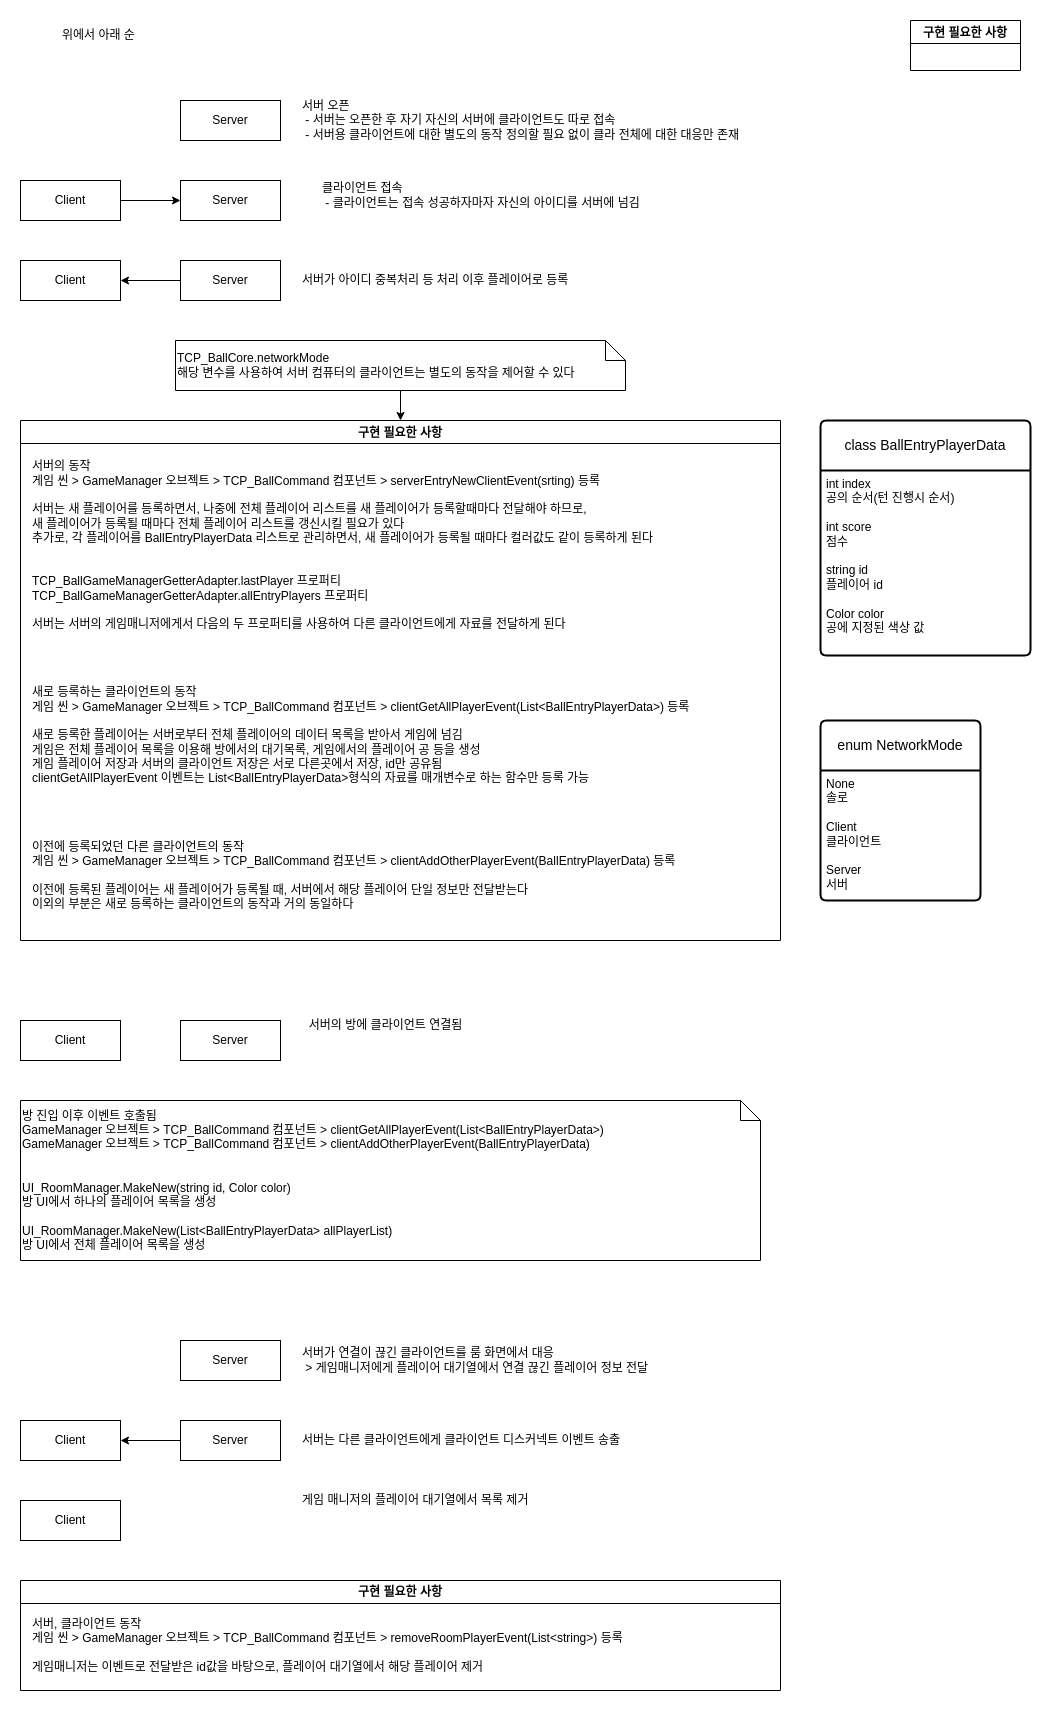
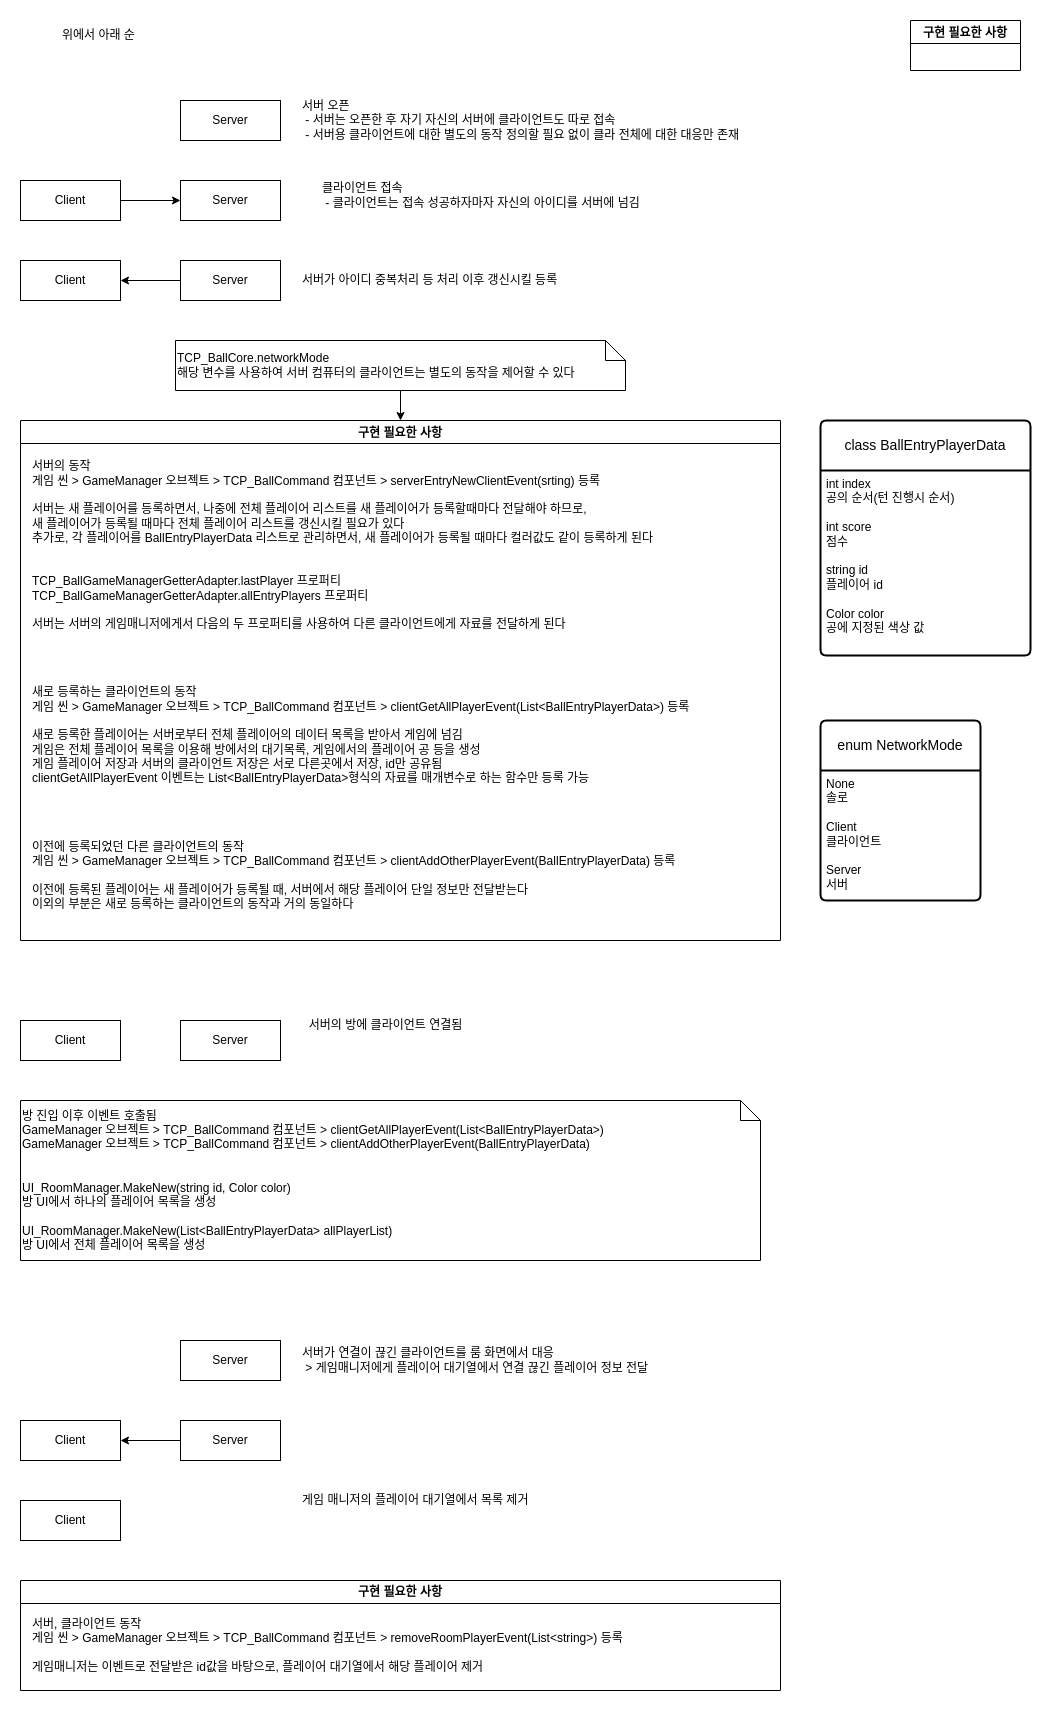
node "서버가 아이디 중복처리 등 처리 이후 플레이어로 등록": label "서버가 아이디 중복처리 등 처리 이후 플레이어로 등록" -> "서버가 아이디 중복처리 등 처리 이후 갱신시킬 등록"
node "서버는 다른 클라이언트에게 클라이언트 디스커넥트 이벤트 송출": removed
